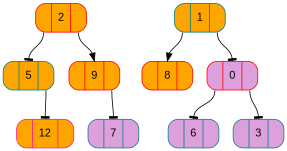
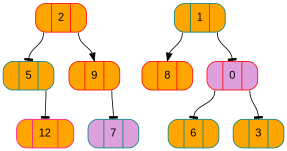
node "6": fillcolor plum -> orange
node "3": fillcolor plum -> orange
